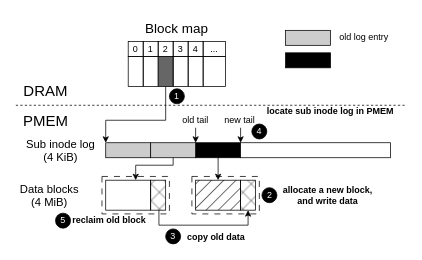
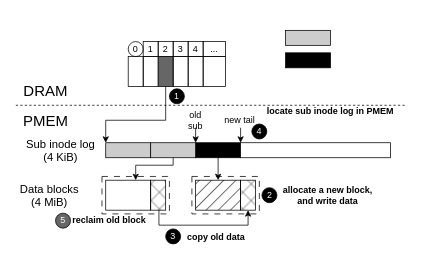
node "Block map": removed
node "old log entry": removed
node "0": shape rectangle -> ellipse
node "old tail": label "old tail" -> "old sub"
node "5": fillcolor #000000 -> #666666
